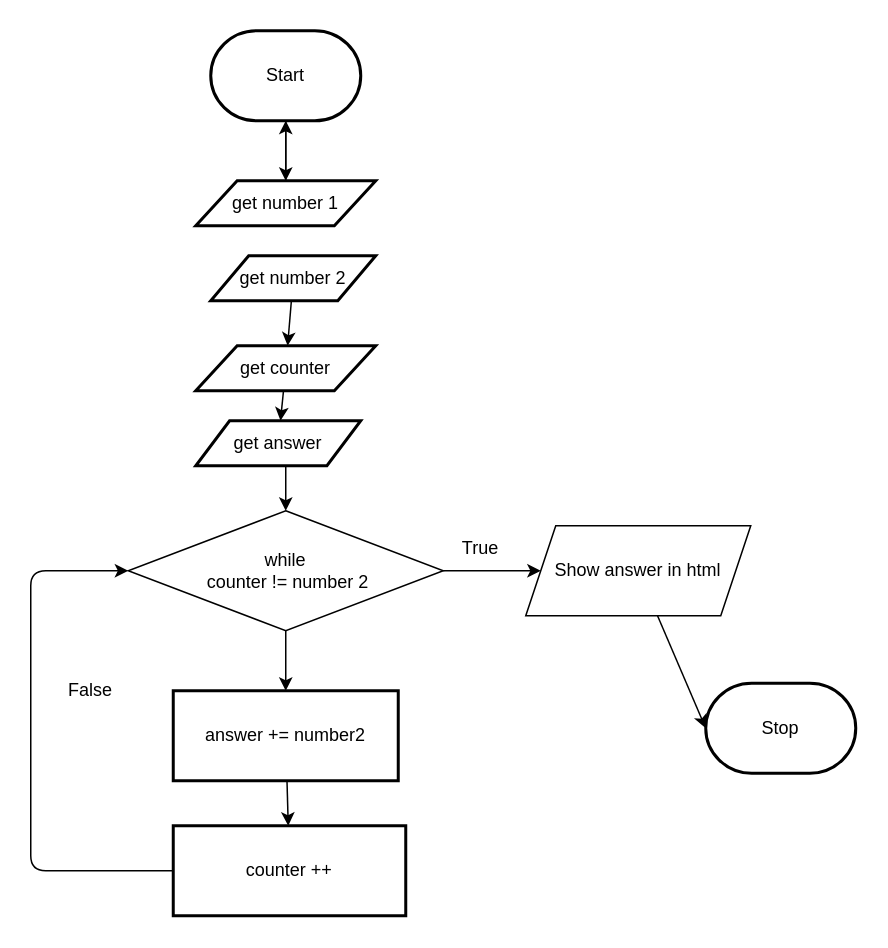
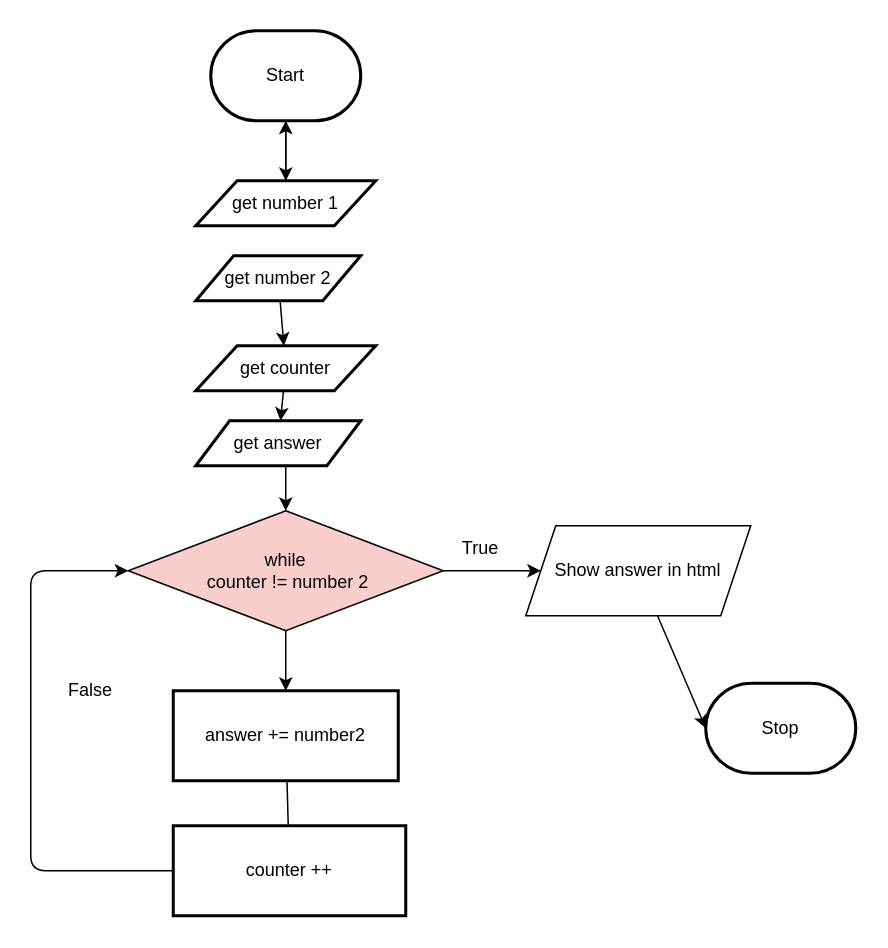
node "get number 2": moved (293, 278) -> (278, 278)
node "while counter != number 2": fillcolor #ffffff -> #f8cecc
edge "answer += number2" -> "counter ++": arrowhead classic -> none
